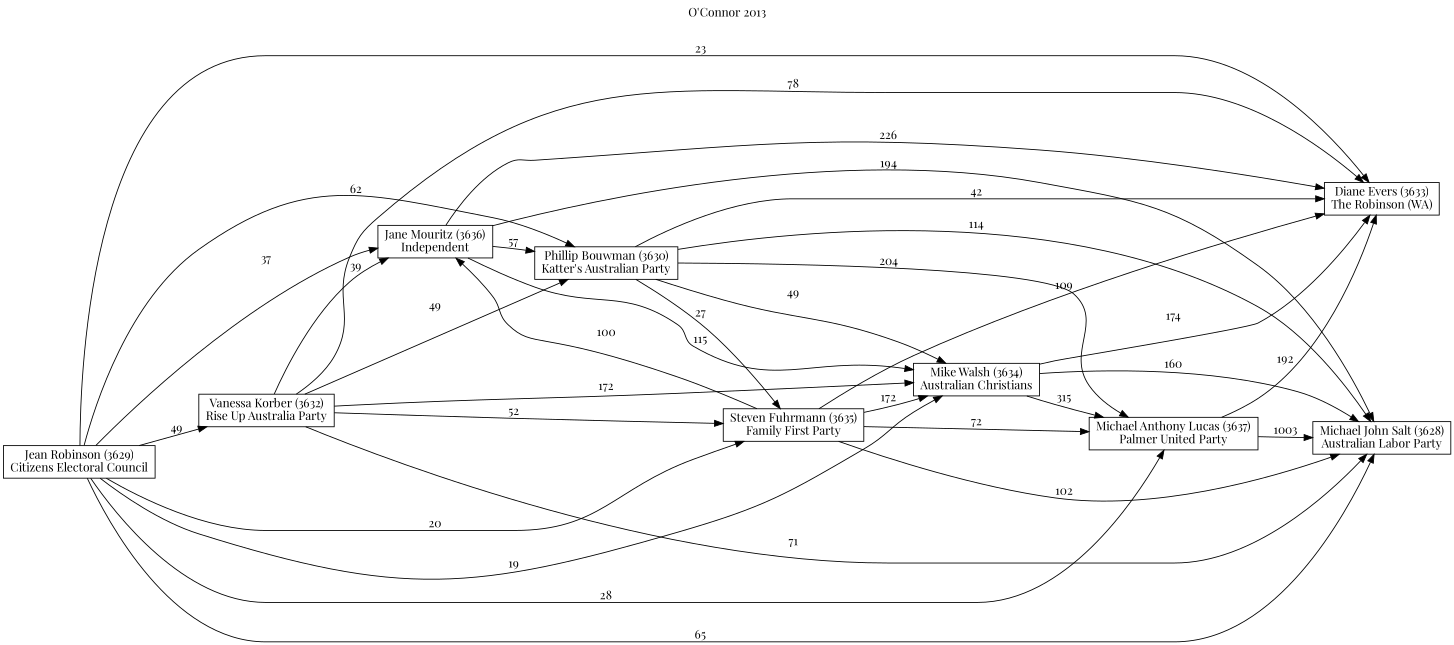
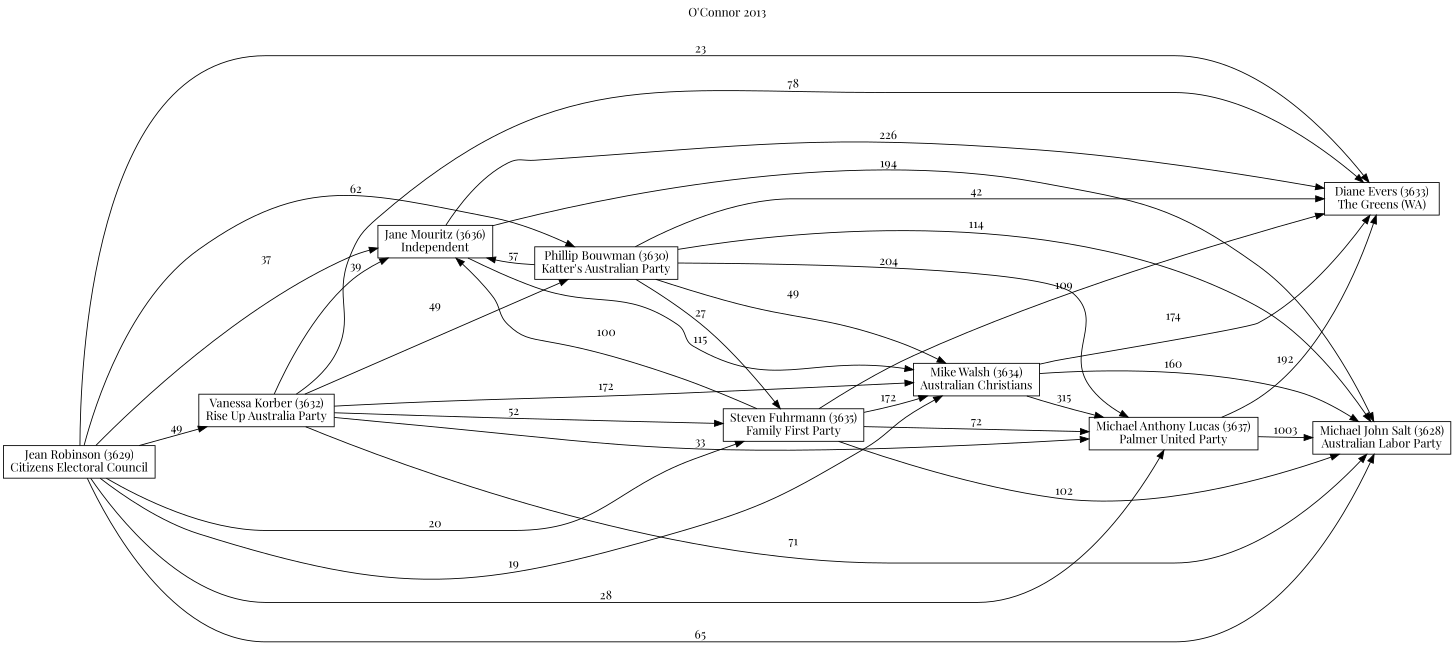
node "Diane Evers (3633) The Robinson (WA)": label "Diane Evers (3633) The Robinson (WA)" -> "Diane Evers (3633) The Greens (WA)"
edge "Jane Mouritz (3636) Independent" -> "Phillip Bouwman (3630) Katter's Australian Party": reversed
edge "Vanessa Korber (3632) Rise Up Australia Party" -> "Michael Anthony Lucas (3637) Palmer United Party": added, label "33"
